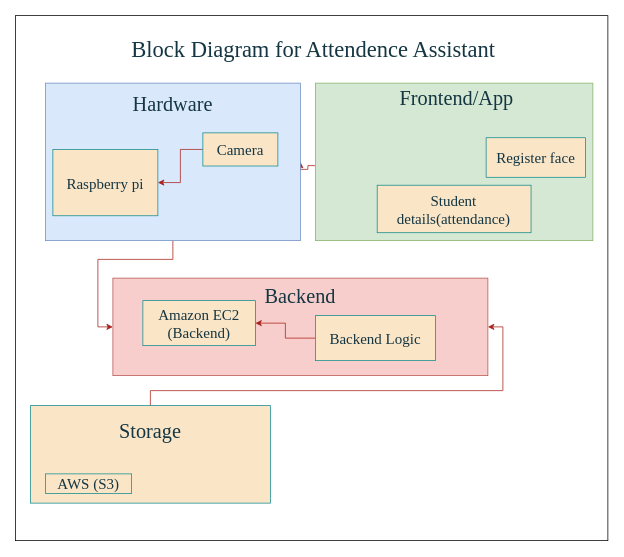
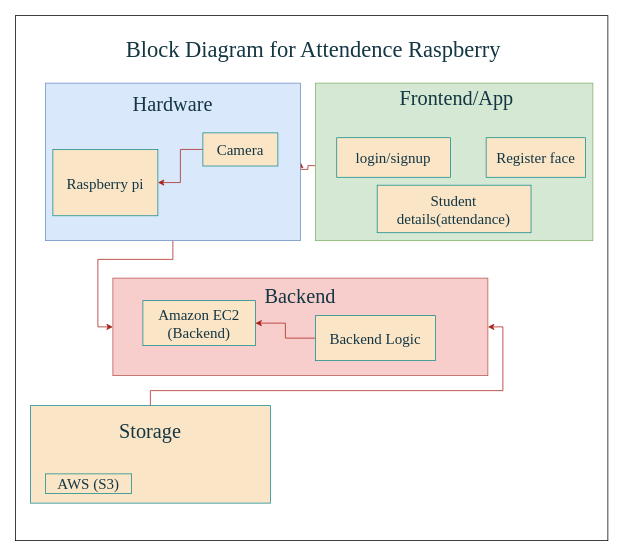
node "Block Diagram for Attendence Assistant": label "Block Diagram for Attendence Assistant" -> "Block Diagram for Attendence Raspberry"
node "login/signup": added
